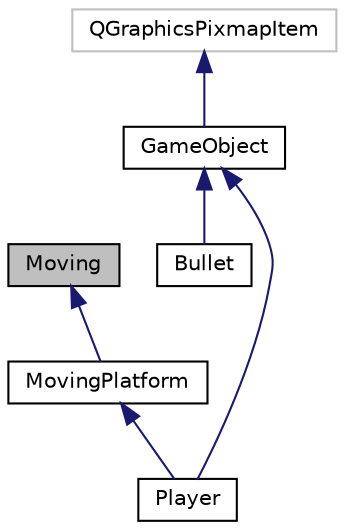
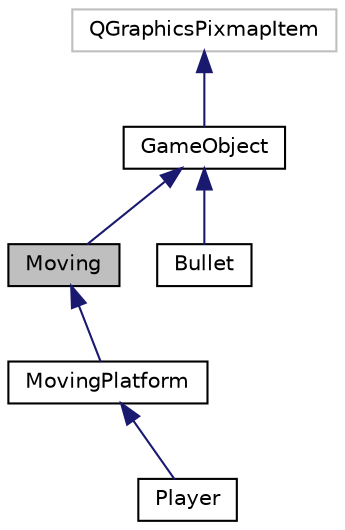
edge "Player" -> "GameObject": now "Moving" -> "GameObject"
